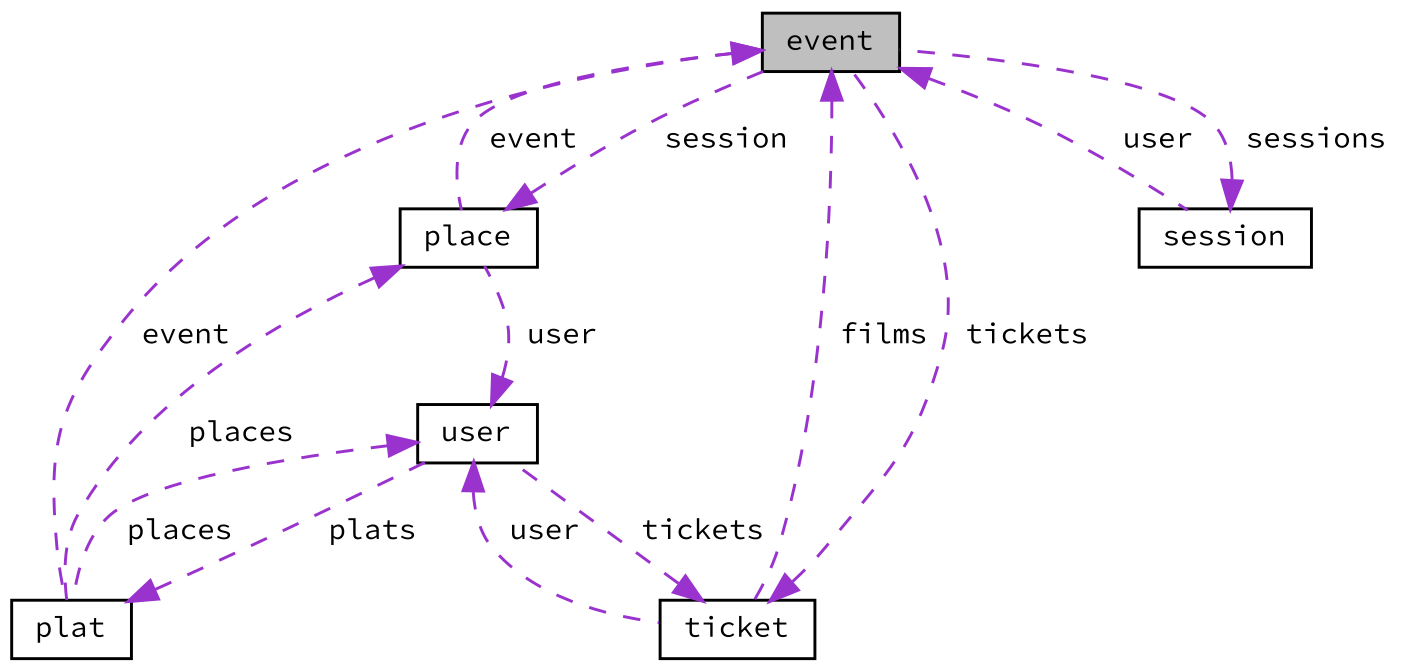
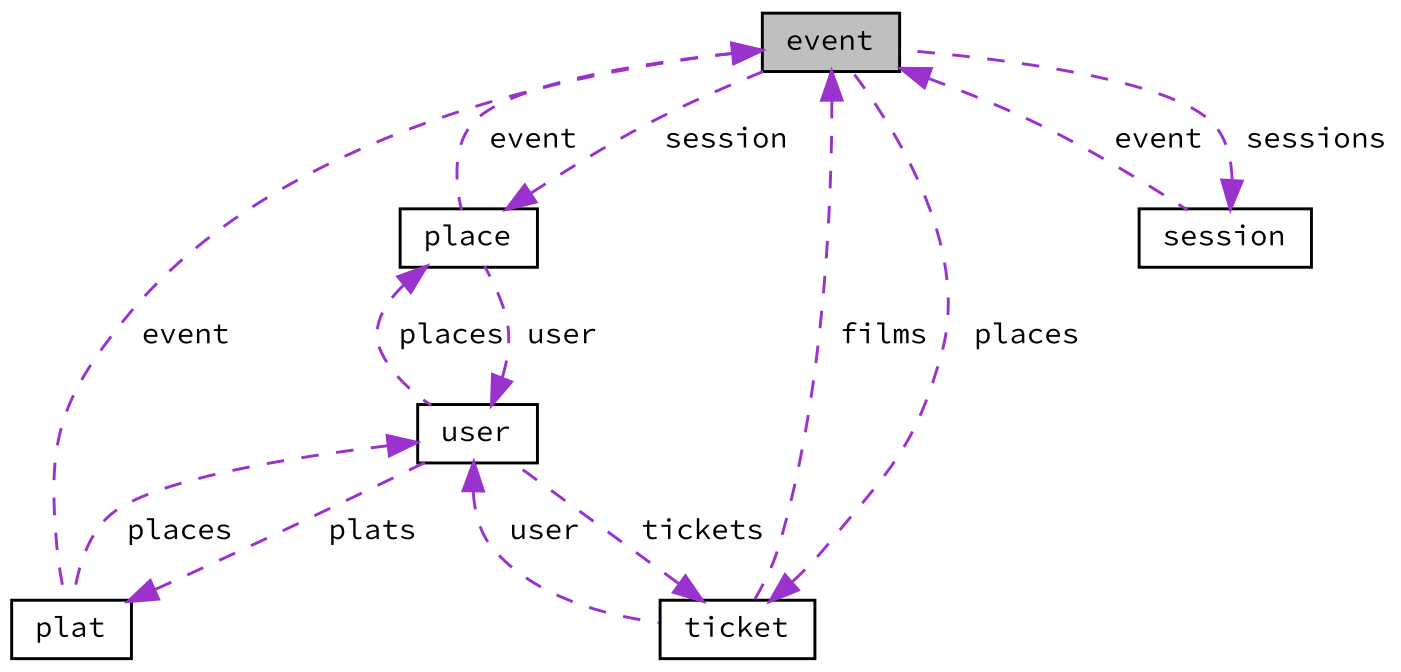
edge "session" -> "event": label " user" -> " event"
edge "event" -> "ticket": label " tickets" -> " places"
edge "plat" -> "place": now "user" -> "place"
